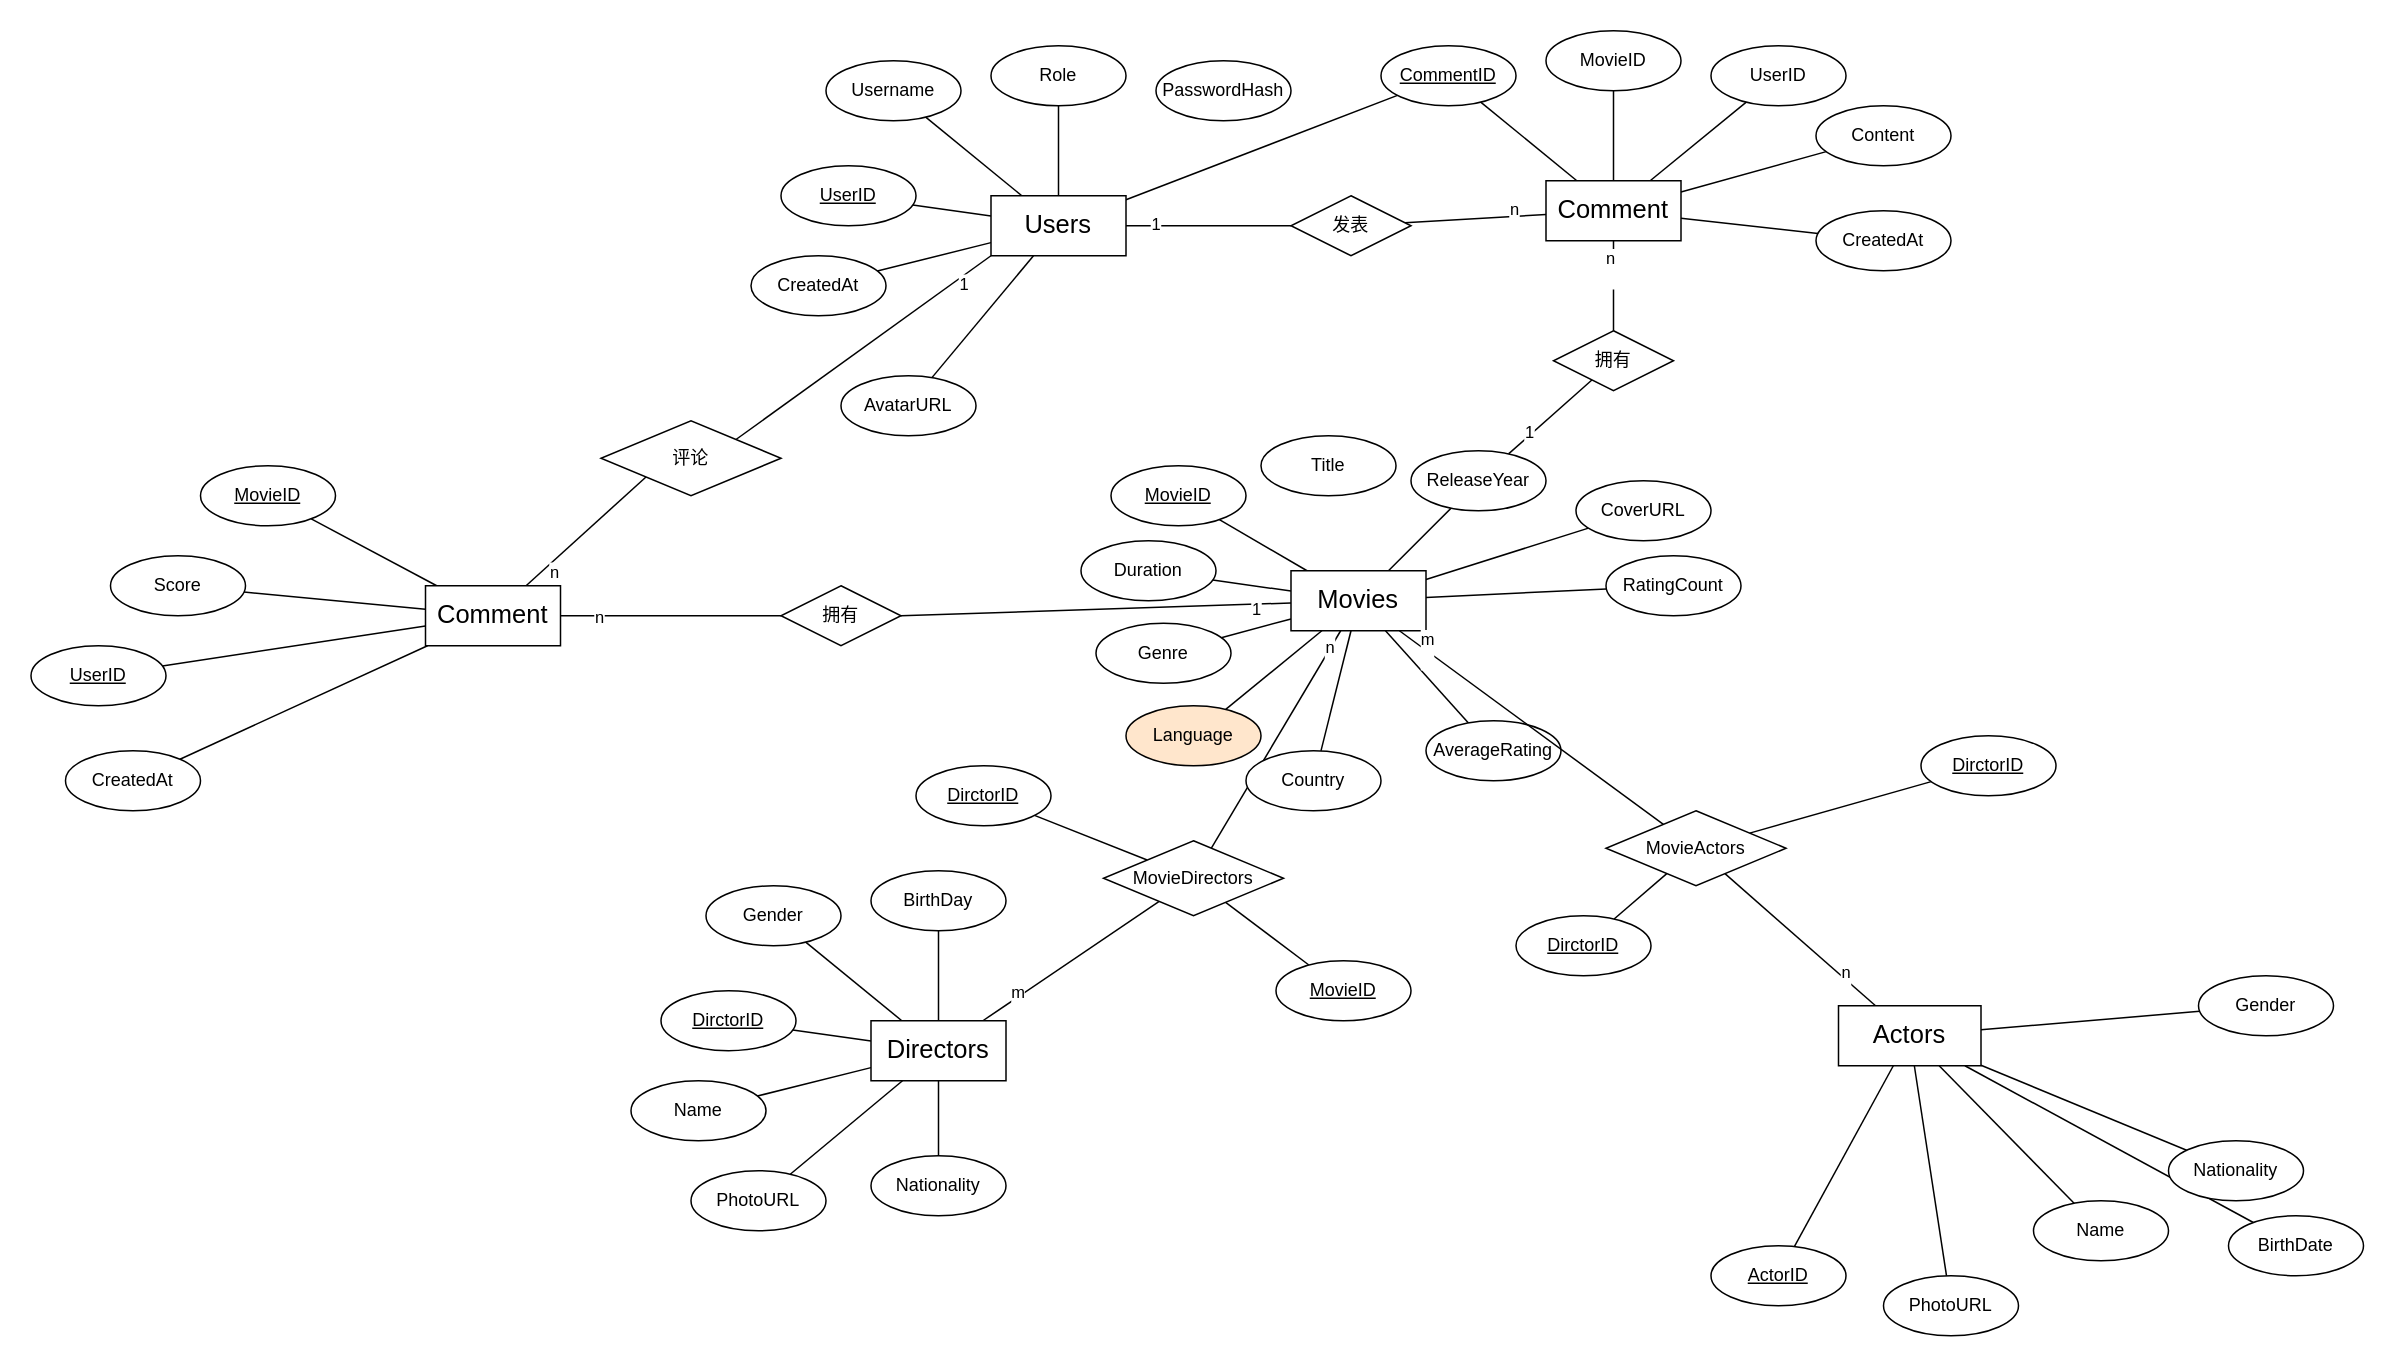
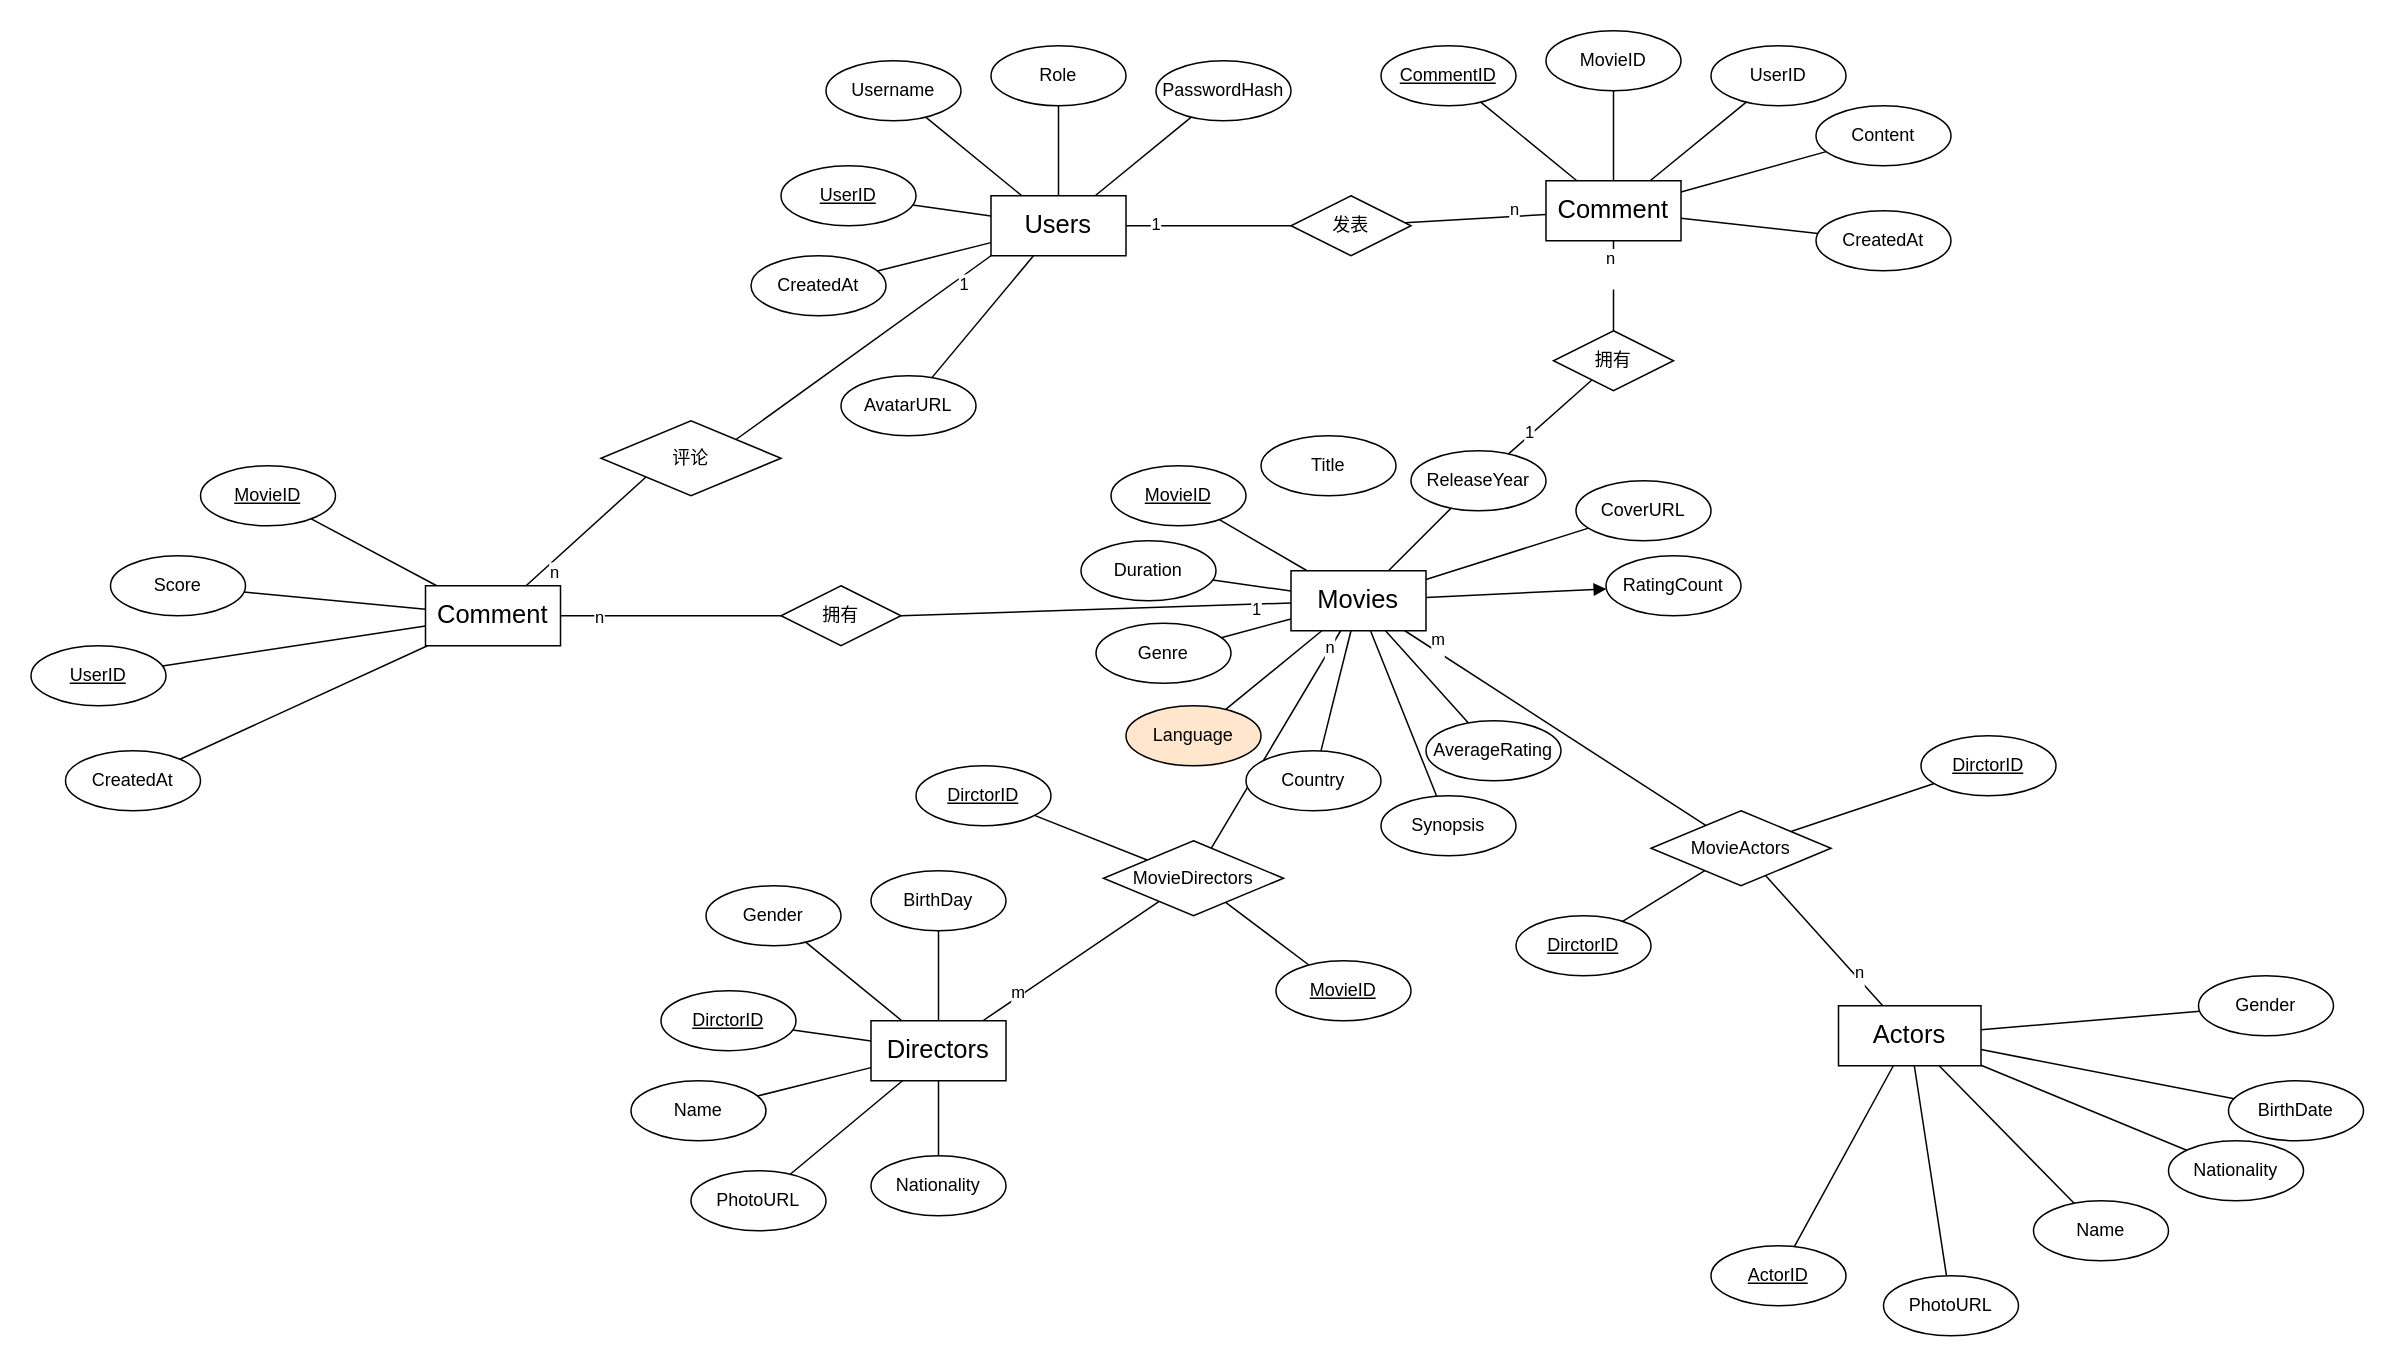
edge "CommentID" -- "Users": now "PasswordHash" -- "Users"
edge "RatingCount" -- "Movies": arrowhead none -> block
edge "Movies" -- "Synopsis": added
node "Synopsis": added
node "MovieActors": moved (1696, 848) -> (1741, 848)
node "BirthDate": moved (2296, 1246) -> (2296, 1111)
